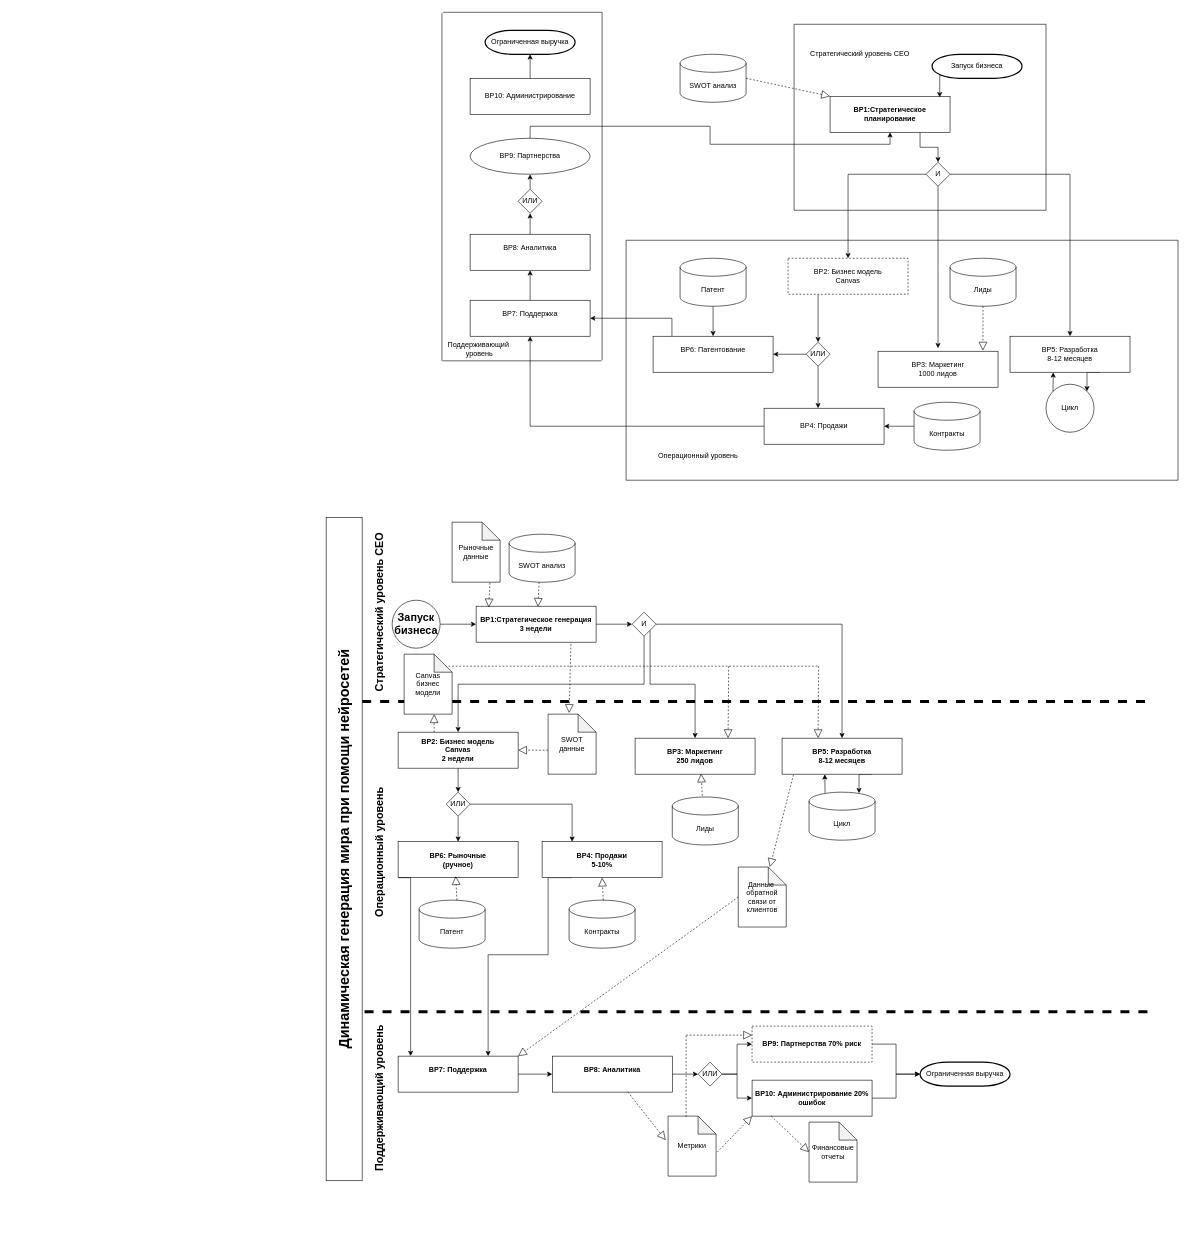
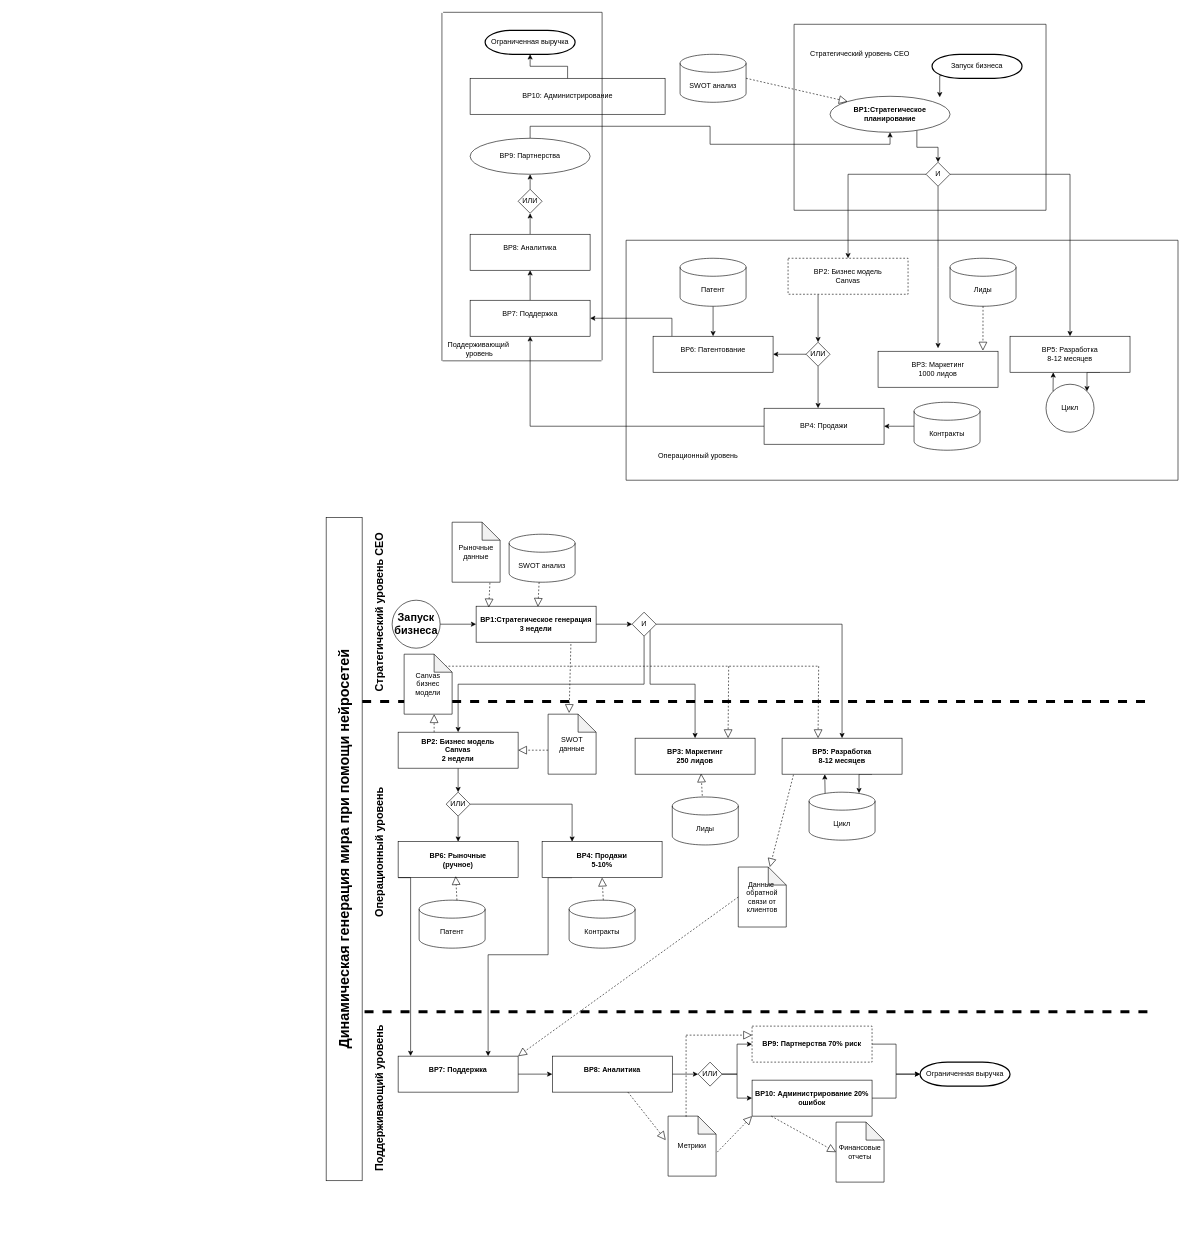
node "BP10: Администрирование": size 120x36 -> 195x36
node "BP1:Стратегическое планирование": shape rectangle -> ellipse
node "Финансовые отчеты": moved (833, 1152) -> (860, 1152)
